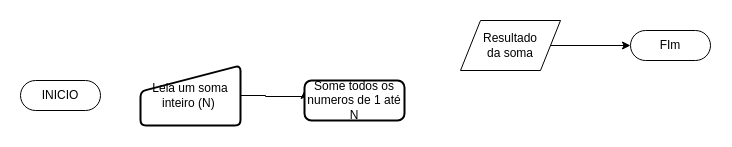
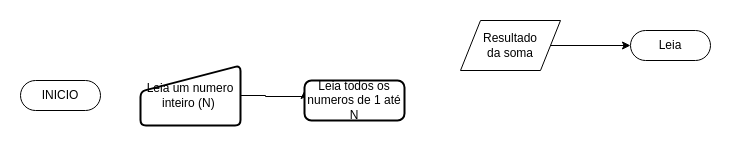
node "FIm": label "FIm" -> "Leia"
node "Leia um soma inteiro (N)": label "Leia um soma inteiro (N)" -> "Leia um numero inteiro (N)"
node "Some todos os numeros de 1 até N": label "Some todos os numeros de 1 até N" -> "Leia todos os numeros de 1 até N"
